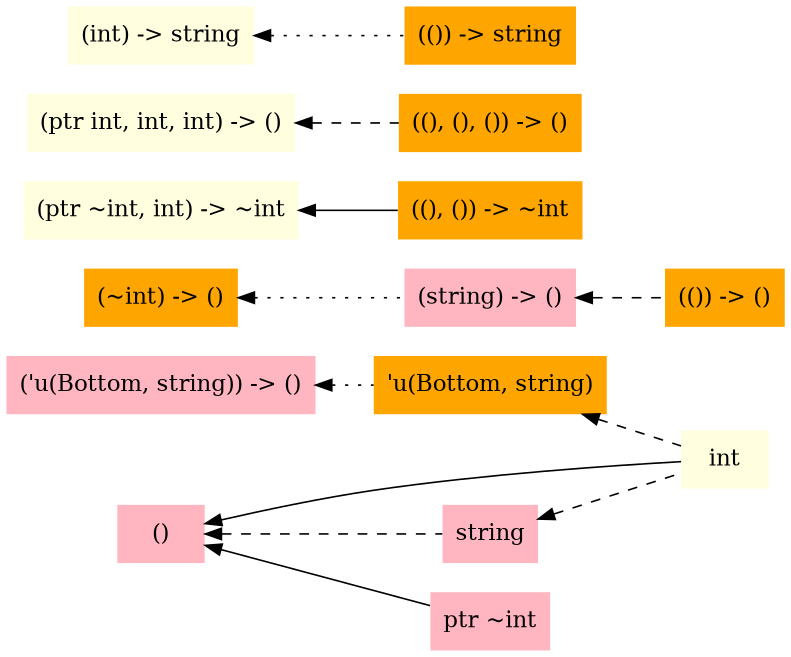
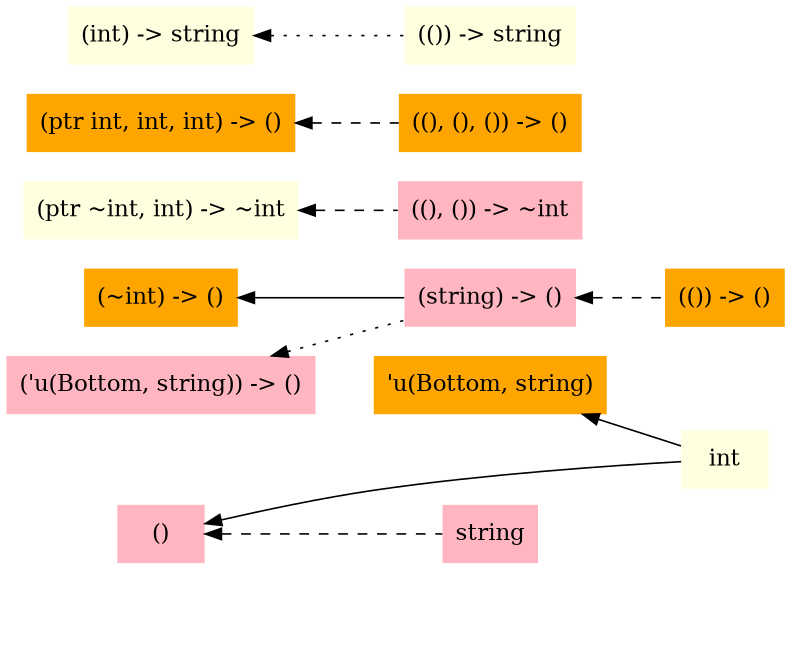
node "(()) -> string": fillcolor orange -> lightyellow
node "(ptr int, int, int) -> ()": fillcolor lightyellow -> orange
edge "((), ()) -> ~int" -> "(ptr ~int, int) -> ~int": style solid -> dashed
node "((), ()) -> ~int": fillcolor orange -> lightpink
edge "(string) -> ()" -> "(~int) -> ()": style dotted -> solid
edge "'u(Bottom, string)" -> "('u(Bottom, string)) -> ()": now "(string) -> ()" -> "('u(Bottom, string)) -> ()"
edge "int" -> "'u(Bottom, string)": style dashed -> solid
edge "int" -> "string": removed
node "ptr ~int": removed
